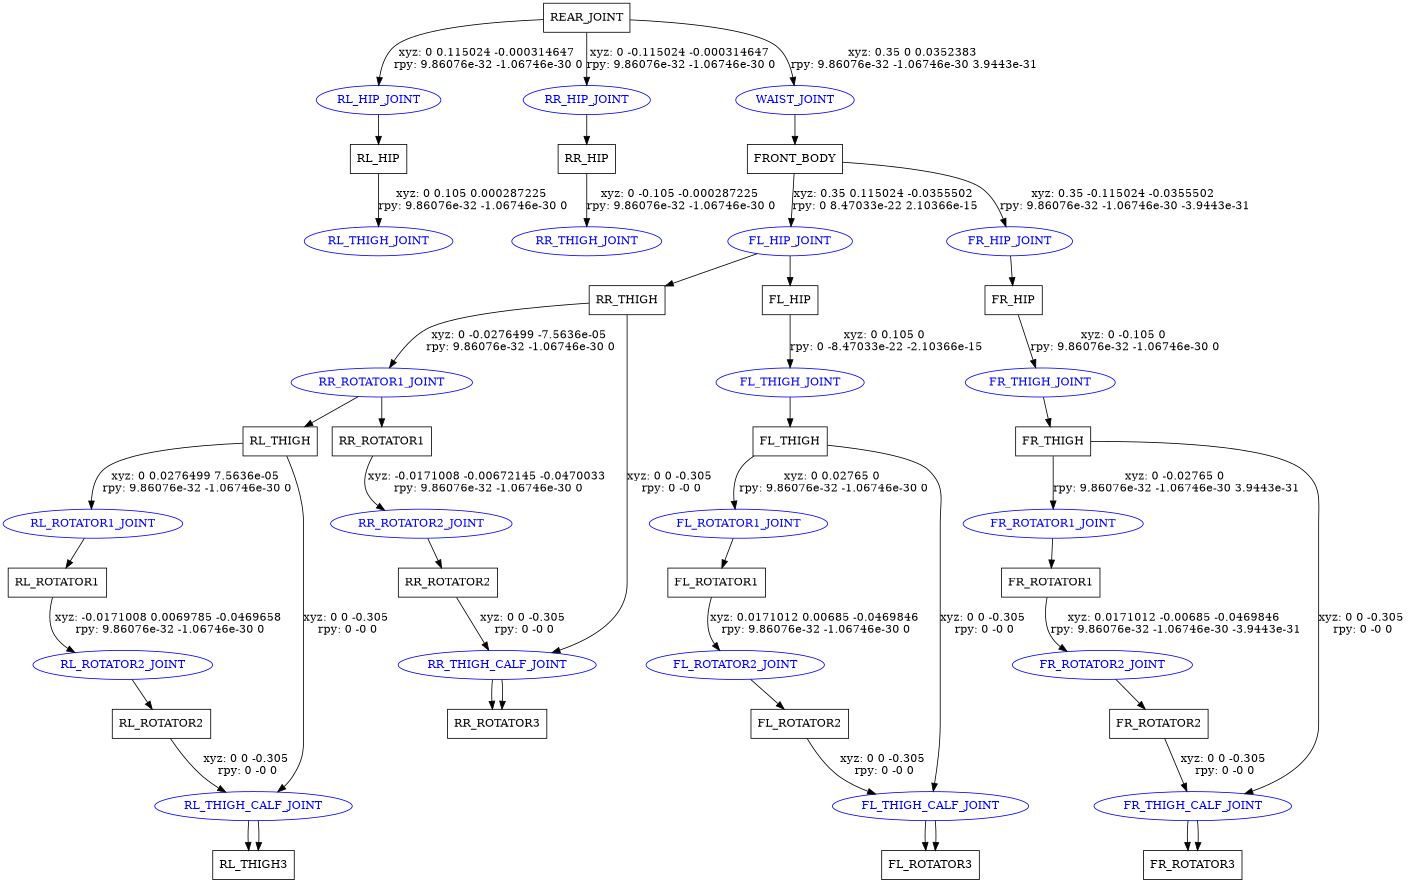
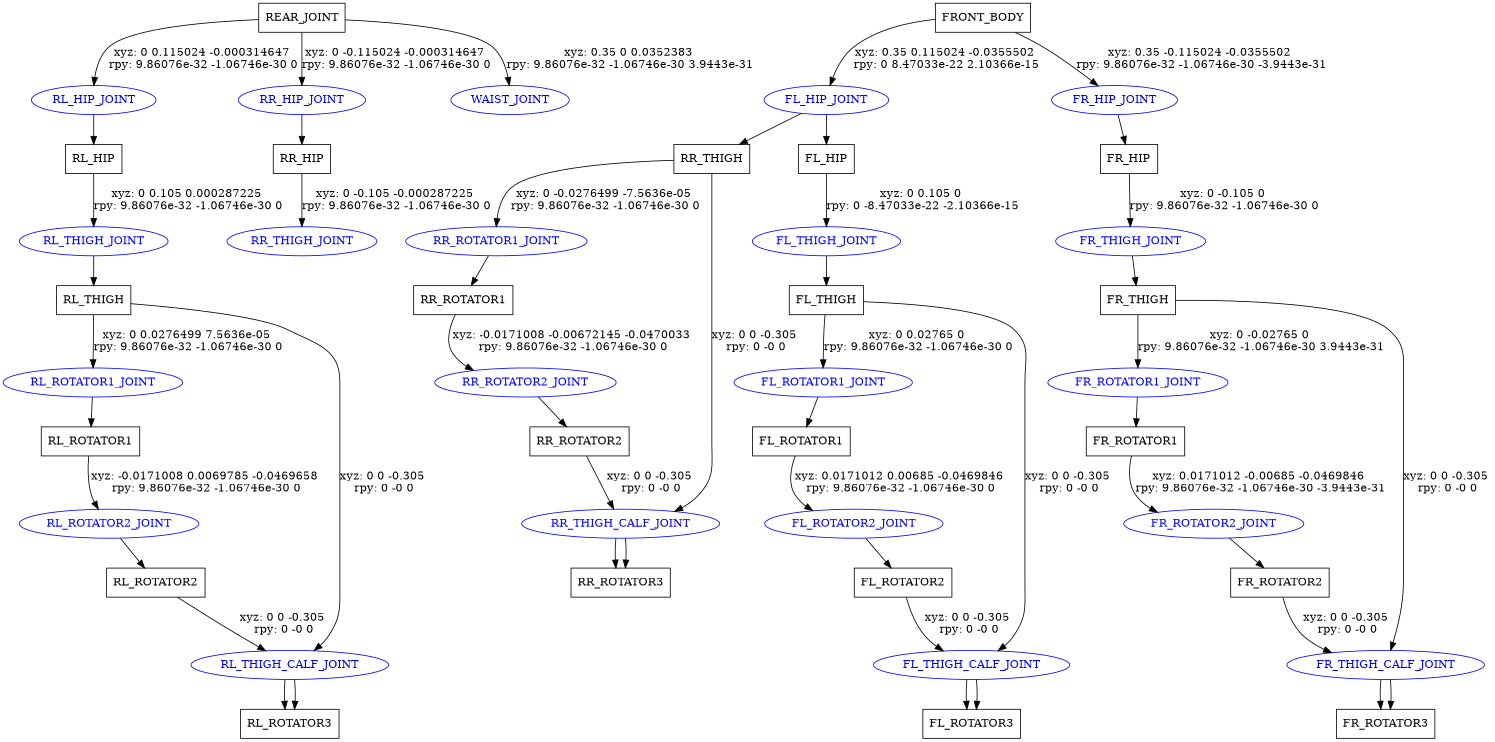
edge "WAIST_JOINT" -> "FRONT_BODY": removed
edge "RR_ROTATOR1_JOINT" -> "RL_THIGH": now "RL_THIGH_JOINT" -> "RL_THIGH"
node "RL_THIGH3": label "RL_THIGH3" -> "RL_ROTATOR3"
